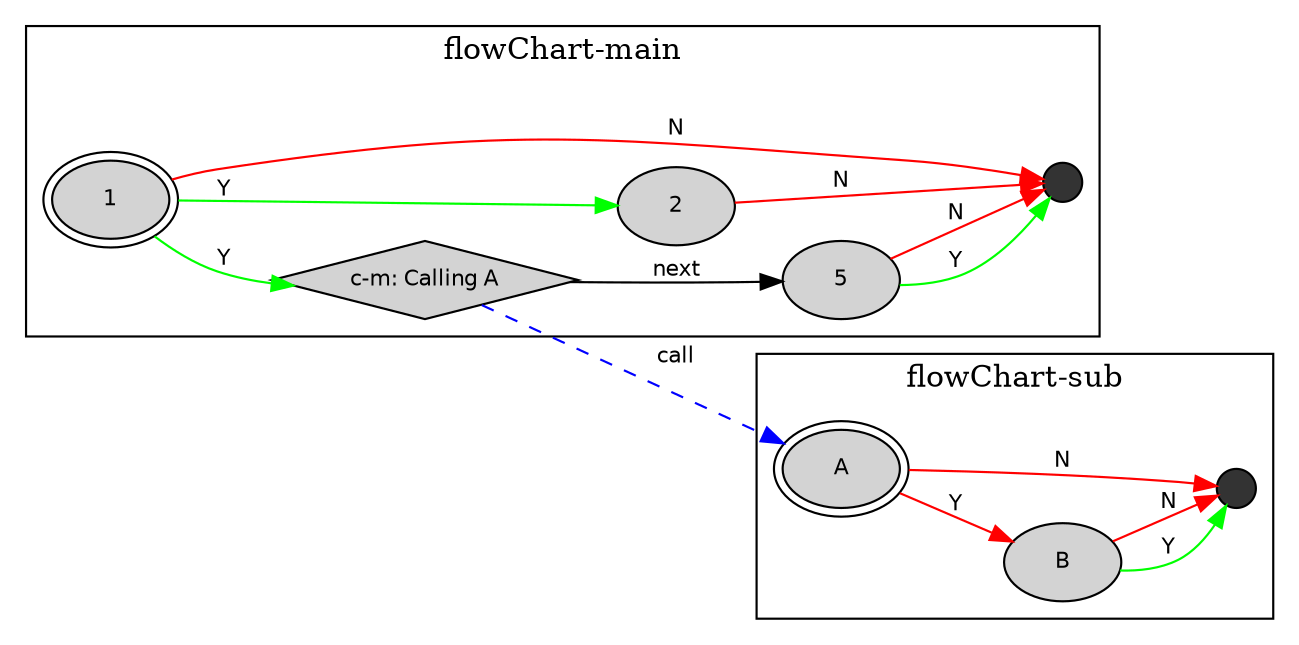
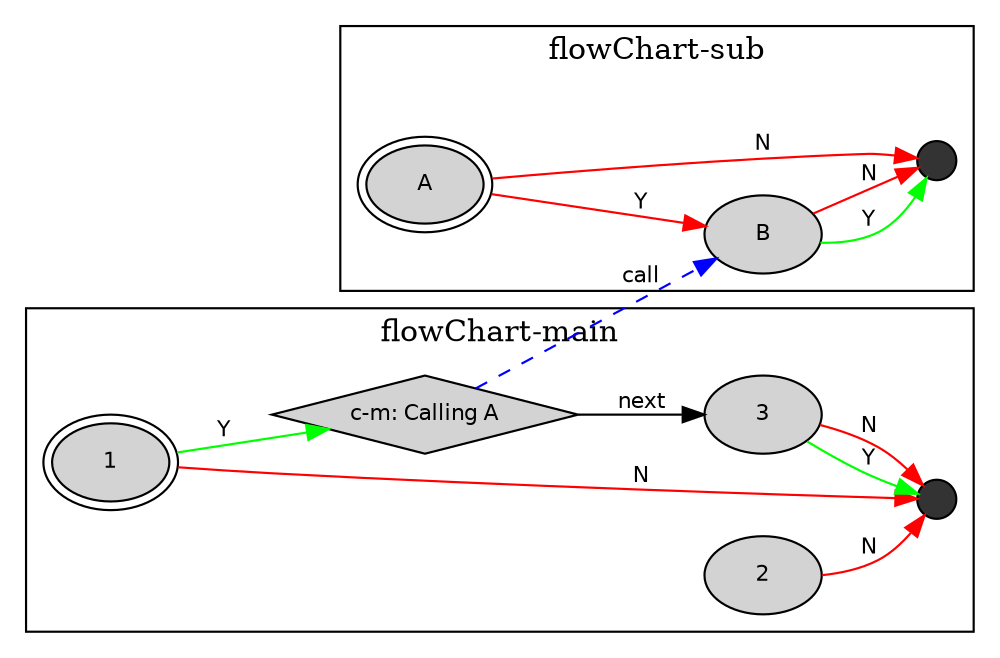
edge "1" -> "2": removed, label "Y"
node "5": label "5" -> "3"
edge "c-m: Calling A" -> "A": now "c-m: Calling A" -> "B"
